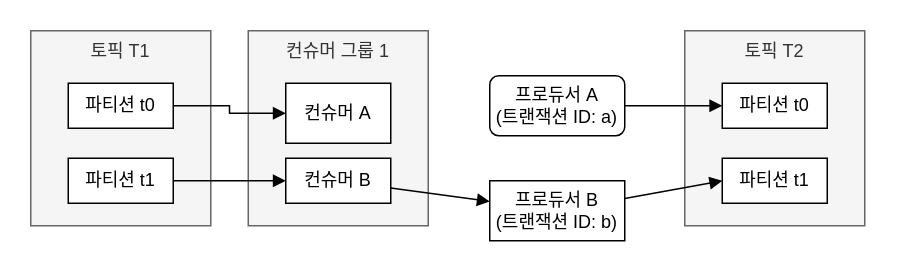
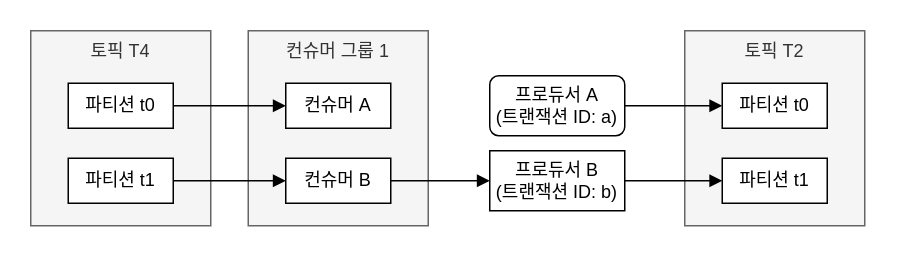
node "토픽 T1": label "토픽 T1" -> "토픽 T4"
node "컨슈머 A": size 105x60 -> 105x45
node "프로듀서 B (트랜잭션 ID: b)": moved (557, 211) -> (557, 181)
